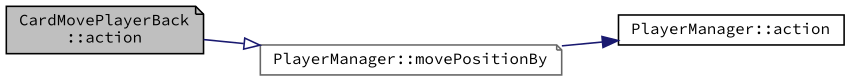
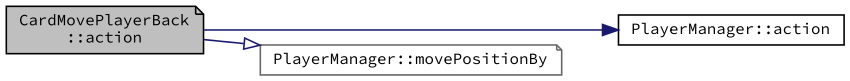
edge "PlayerManager::movePositionBy" -> "PlayerManager::action": now "CardMovePlayerBack ::action" -> "PlayerManager::action"
